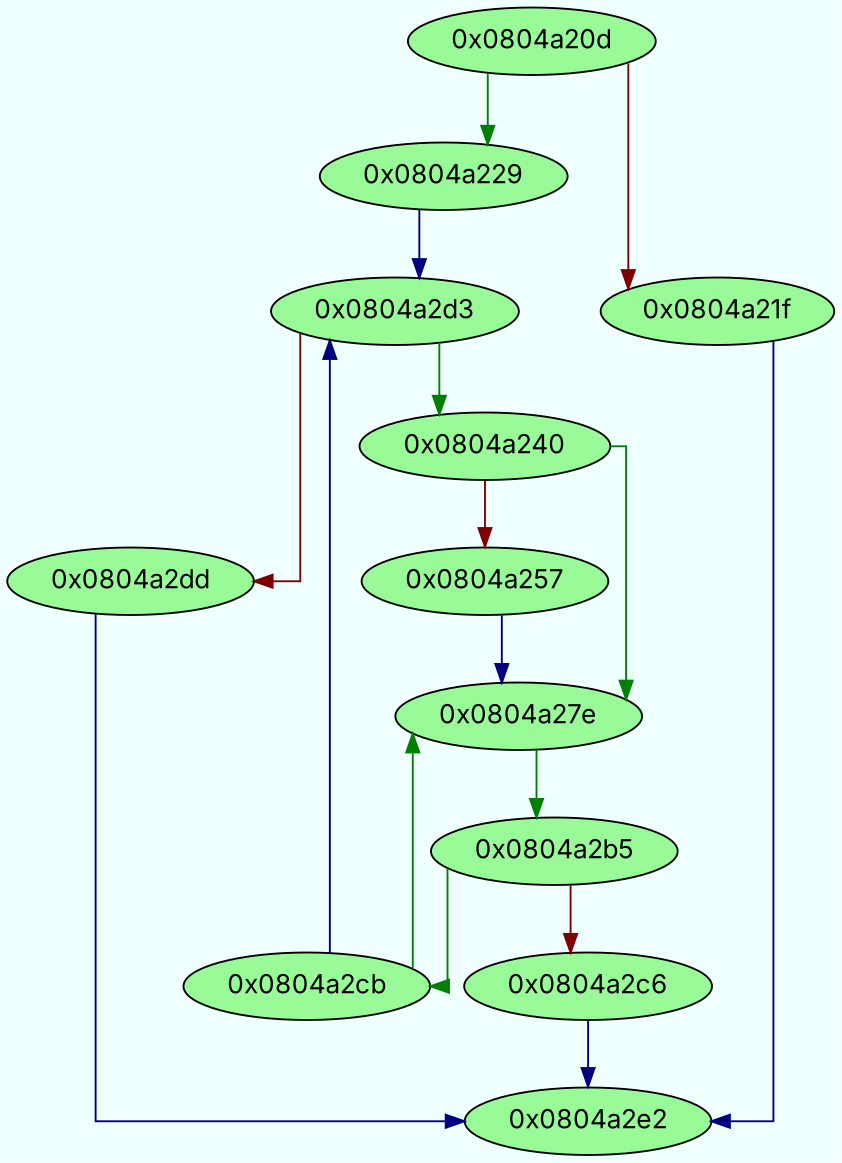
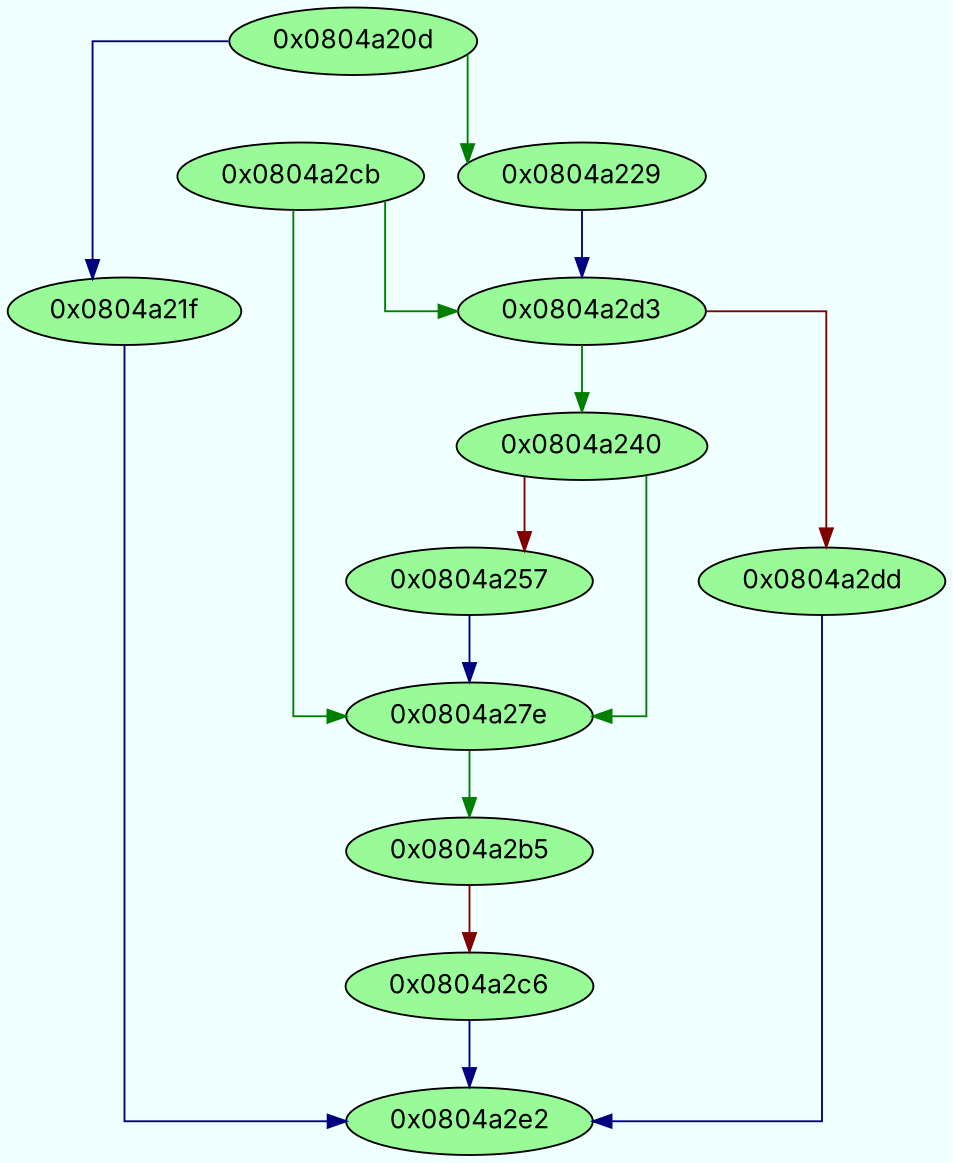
edge "0x0804a20d" -> "0x0804a21f": color #7f0000 -> #00007f
edge "0x0804a2cb" -> "0x0804a2d3": color #00007f -> #007f00
edge "0x0804a2b5" -> "0x0804a2cb": removed
